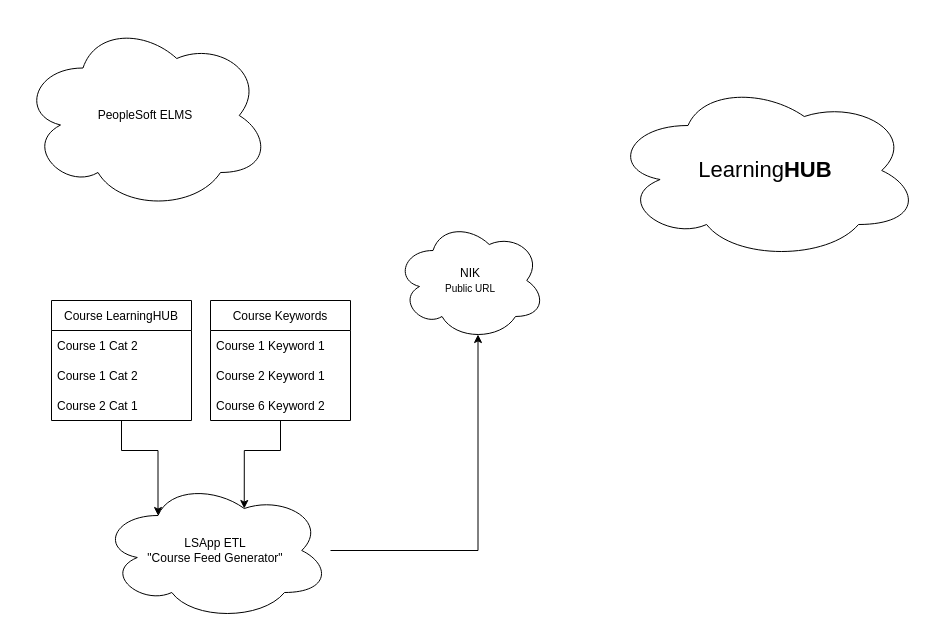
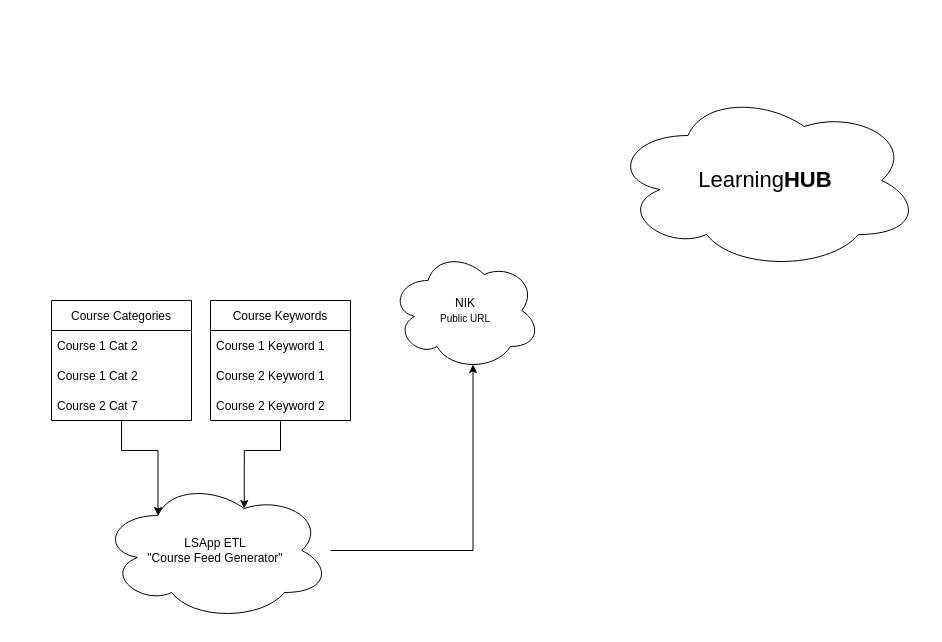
node "PeopleSoft ELMS": removed
node "LearningHUB": moved (766, 171) -> (766, 181)
node "NIK Public URL": moved (471, 281) -> (466, 311)
node "Course LearningHUB": label "Course LearningHUB" -> "Course Categories"
node "Course 2 Cat 1": label "Course 2 Cat 1" -> "Course 2 Cat 7"
node "Course 6 Keyword 2": label "Course 6 Keyword 2" -> "Course 2 Keyword 2"
